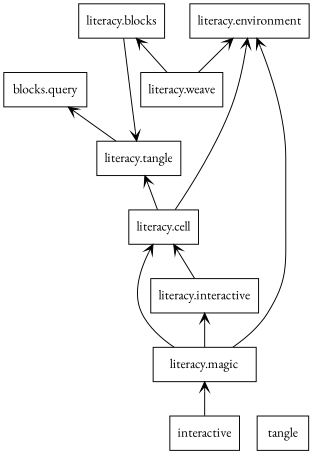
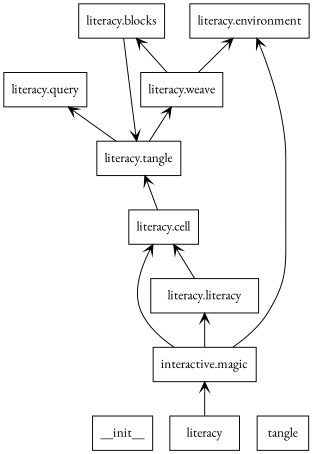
node "blocks.query": label "blocks.query" -> "literacy.query"
edge "literacy.tangle" -> "literacy.weave": added
edge "literacy.cell" -> "literacy.environment": removed
node "literacy.interactive": label "literacy.interactive" -> "literacy.literacy"
node "literacy.magic": label "literacy.magic" -> "interactive.magic"
node "__init__": added
node "interactive": label "interactive" -> "literacy"
